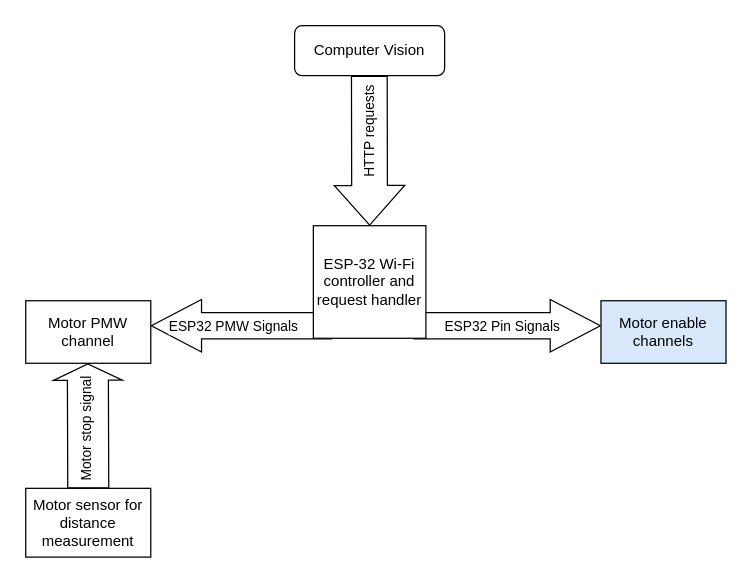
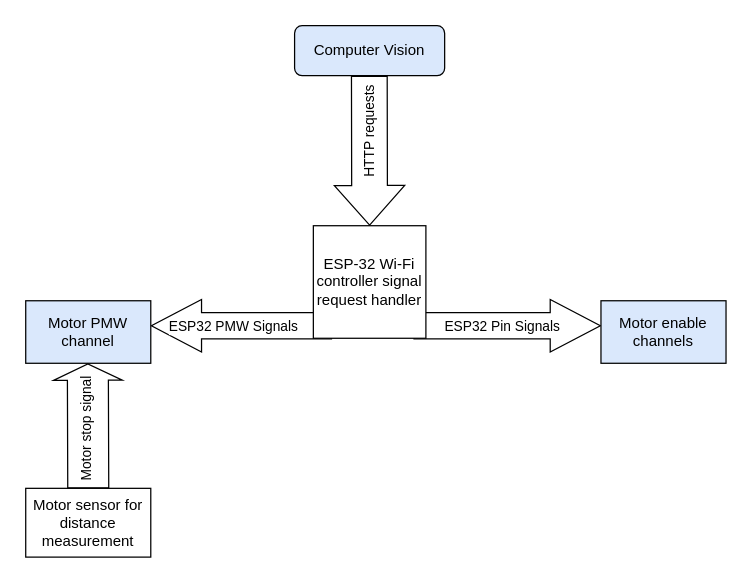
node "Computer Vision": fillcolor #ffffff -> #dae8fc
node "ESP-32 Wi-Fi controller and request handler": label "ESP-32 Wi-Fi controller and request handler" -> "ESP-32 Wi-Fi controller signal request handler"
node "Motor PMW channel": fillcolor #ffffff -> #dae8fc
